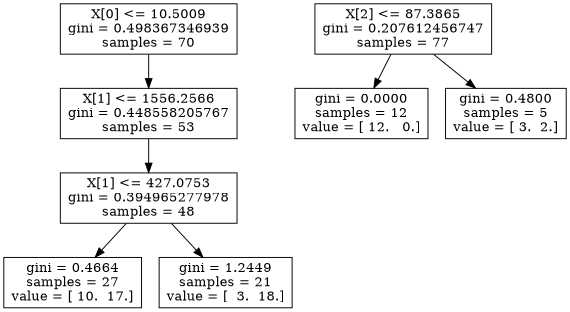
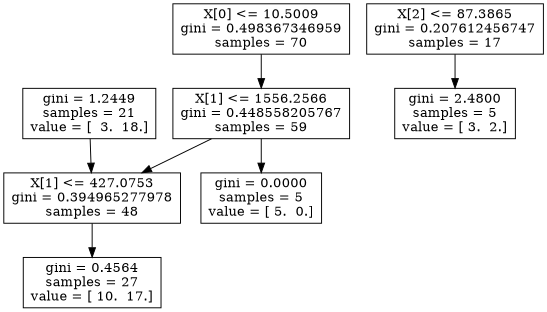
node "X[0] <= 10.5009 gini = 0.498367346939 samples = 70": label "X[0] <= 10.5009 gini = 0.498367346939 samples = 70" -> "X[0] <= 10.5009 gini = 0.498367346959 samples = 70"
node "X[2] <= 87.3865 gini = 0.207612456747 samples = 77": label "X[2] <= 87.3865 gini = 0.207612456747 samples = 77" -> "X[2] <= 87.3865 gini = 0.207612456747 samples = 17"
node "X[1] <= 1556.2566 gini = 0.448558205767 samples = 53": label "X[1] <= 1556.2566 gini = 0.448558205767 samples = 53" -> "X[1] <= 1556.2566 gini = 0.448558205767 samples = 59"
node "gini = 0.0000 samples = 12 value = [ 12.   0.]": removed
node "gini = 0.4800 samples = 5 value = [ 3.  2.]": label "gini = 0.4800 samples = 5 value = [ 3.  2.]" -> "gini = 2.4800 samples = 5 value = [ 3.  2.]"
node "gini = 0.0000 samples = 5 value = [ 5.  0.]": added
edge "X[1] <= 427.0753 gini = 0.394965277978 samples = 48" -> "gini = 1.2449 samples = 21 value = [  3.  18.]": reversed
node "gini = 0.4664 samples = 27 value = [ 10.  17.]": label "gini = 0.4664 samples = 27 value = [ 10.  17.]" -> "gini = 0.4564 samples = 27 value = [ 10.  17.]"
